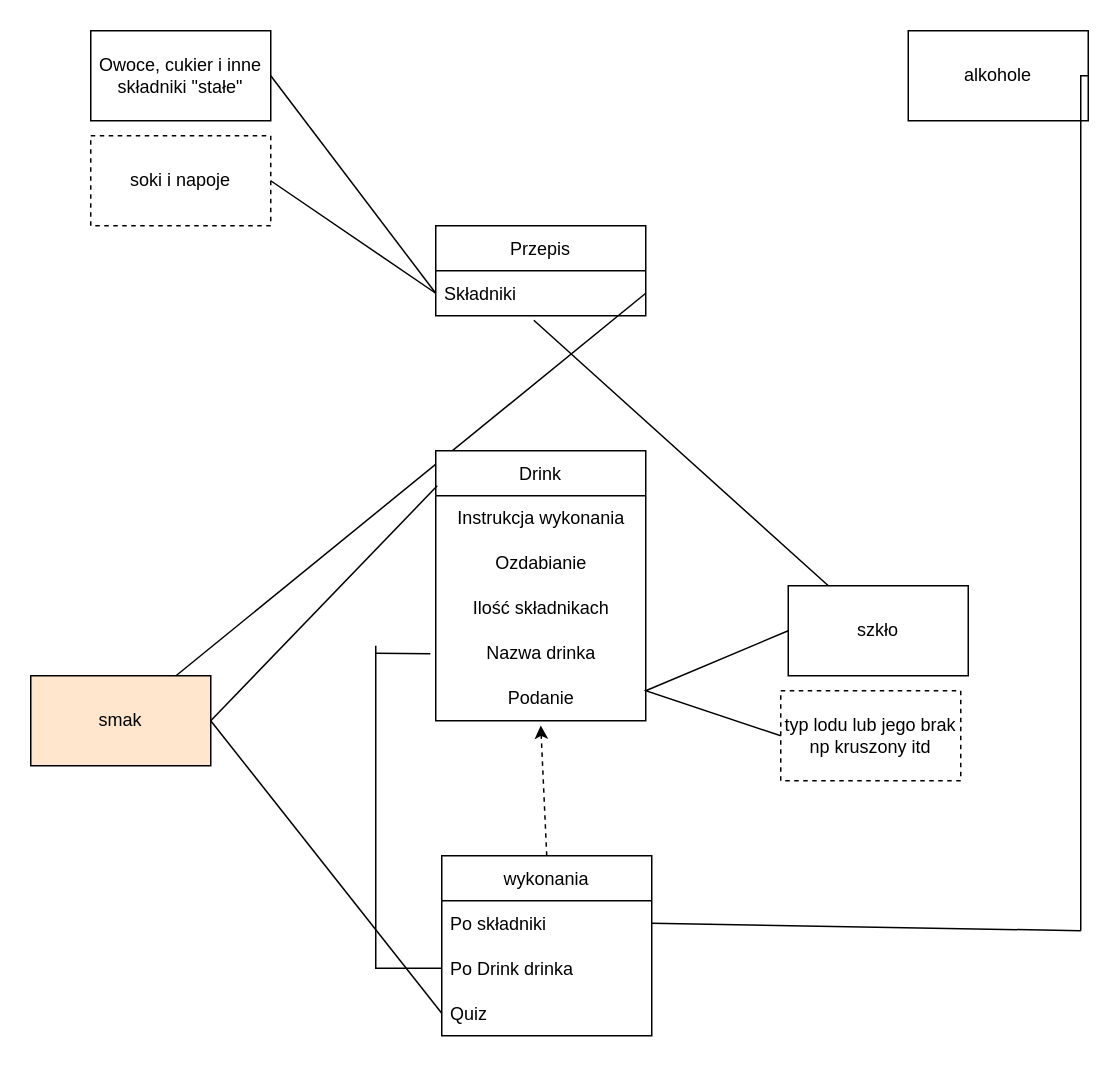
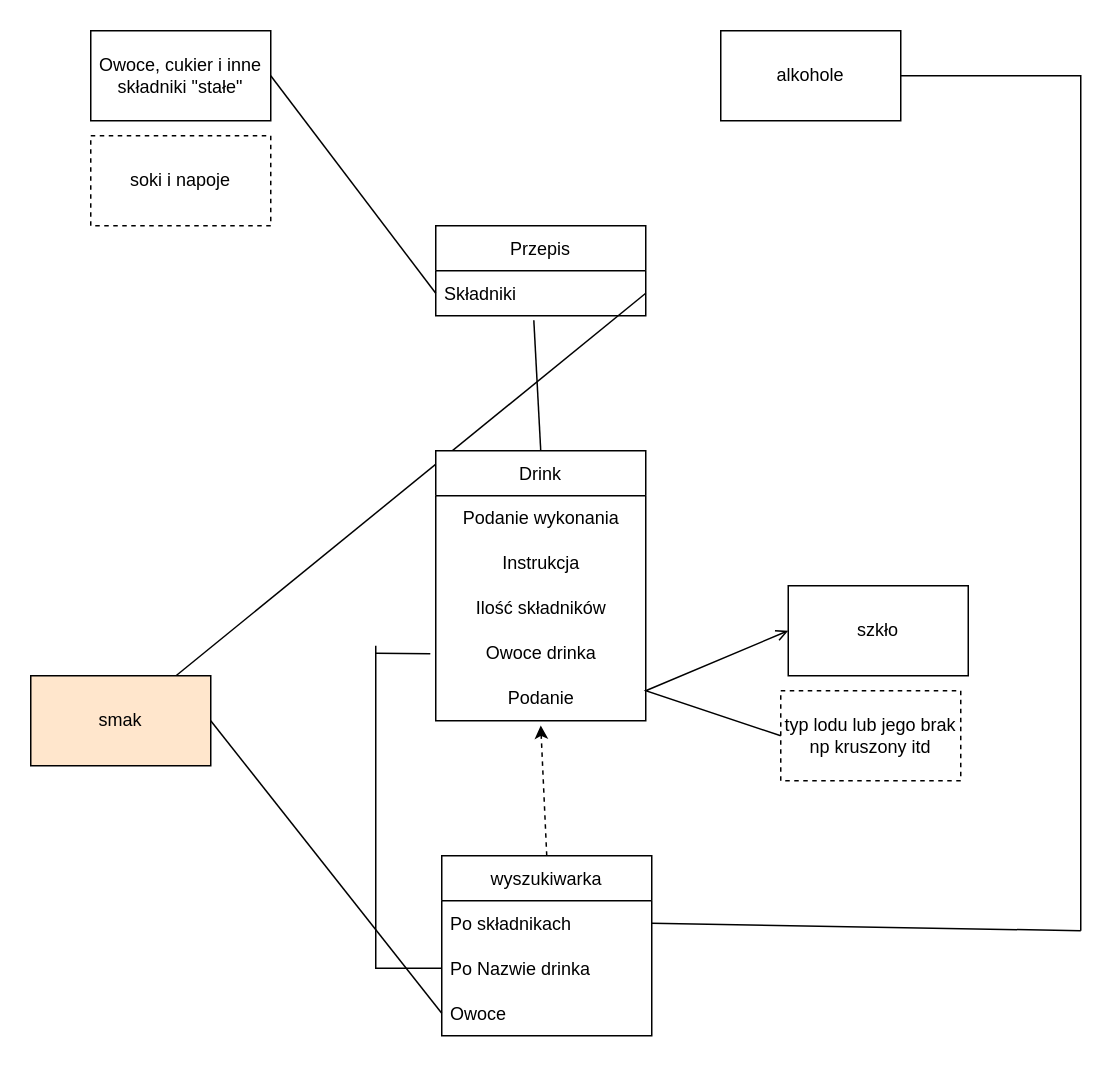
node "alkohole": moved (998, 76) -> (811, 76)
edge "soki i napoje" -- "Składniki": removed
edge "Składniki" -- "szkło": now "Składniki" -- "Drink"
node "Instrukcja wykonania": label "Instrukcja wykonania" -> "Podanie wykonania"
node "Ozdabianie": label "Ozdabianie" -> "Instrukcja"
edge "Drink" -- "smak": removed
node "Ilość składnikach": label "Ilość składnikach" -> "Ilość składników"
edge "szkło" -- "typ lodu lub jego brak np kruszony itd": arrowhead none -> open
node "Nazwa drinka": label "Nazwa drinka" -> "Owoce drinka"
node "wykonania": label "wykonania" -> "wyszukiwarka"
node "Po składniki": label "Po składniki" -> "Po składnikach"
node "Po Drink drinka": label "Po Drink drinka" -> "Po Nazwie drinka"
node "Quiz": label "Quiz" -> "Owoce"
